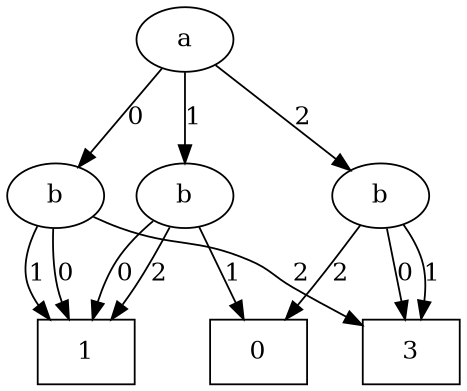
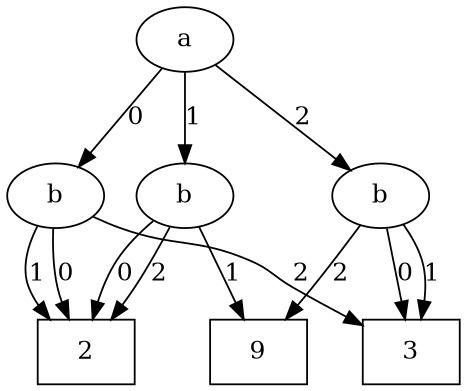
node "1": label "1" -> "2"
node "0": label "0" -> "9"
